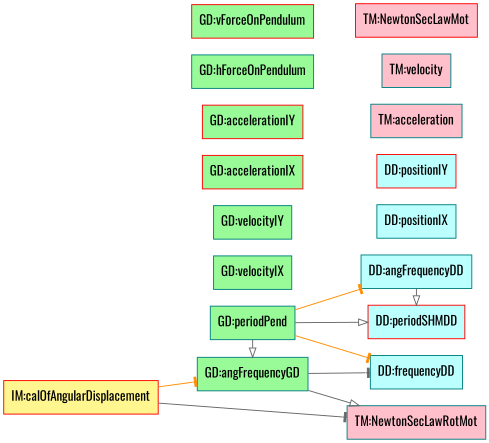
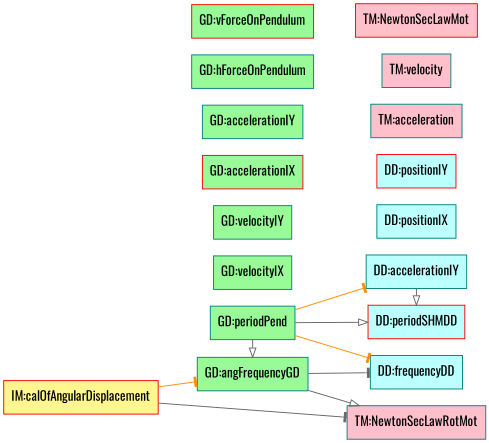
node "GD:accelerationIY": color red -> teal
node "DD:angFrequencyDD": label "DD:angFrequencyDD" -> "DD:accelerationIY"
